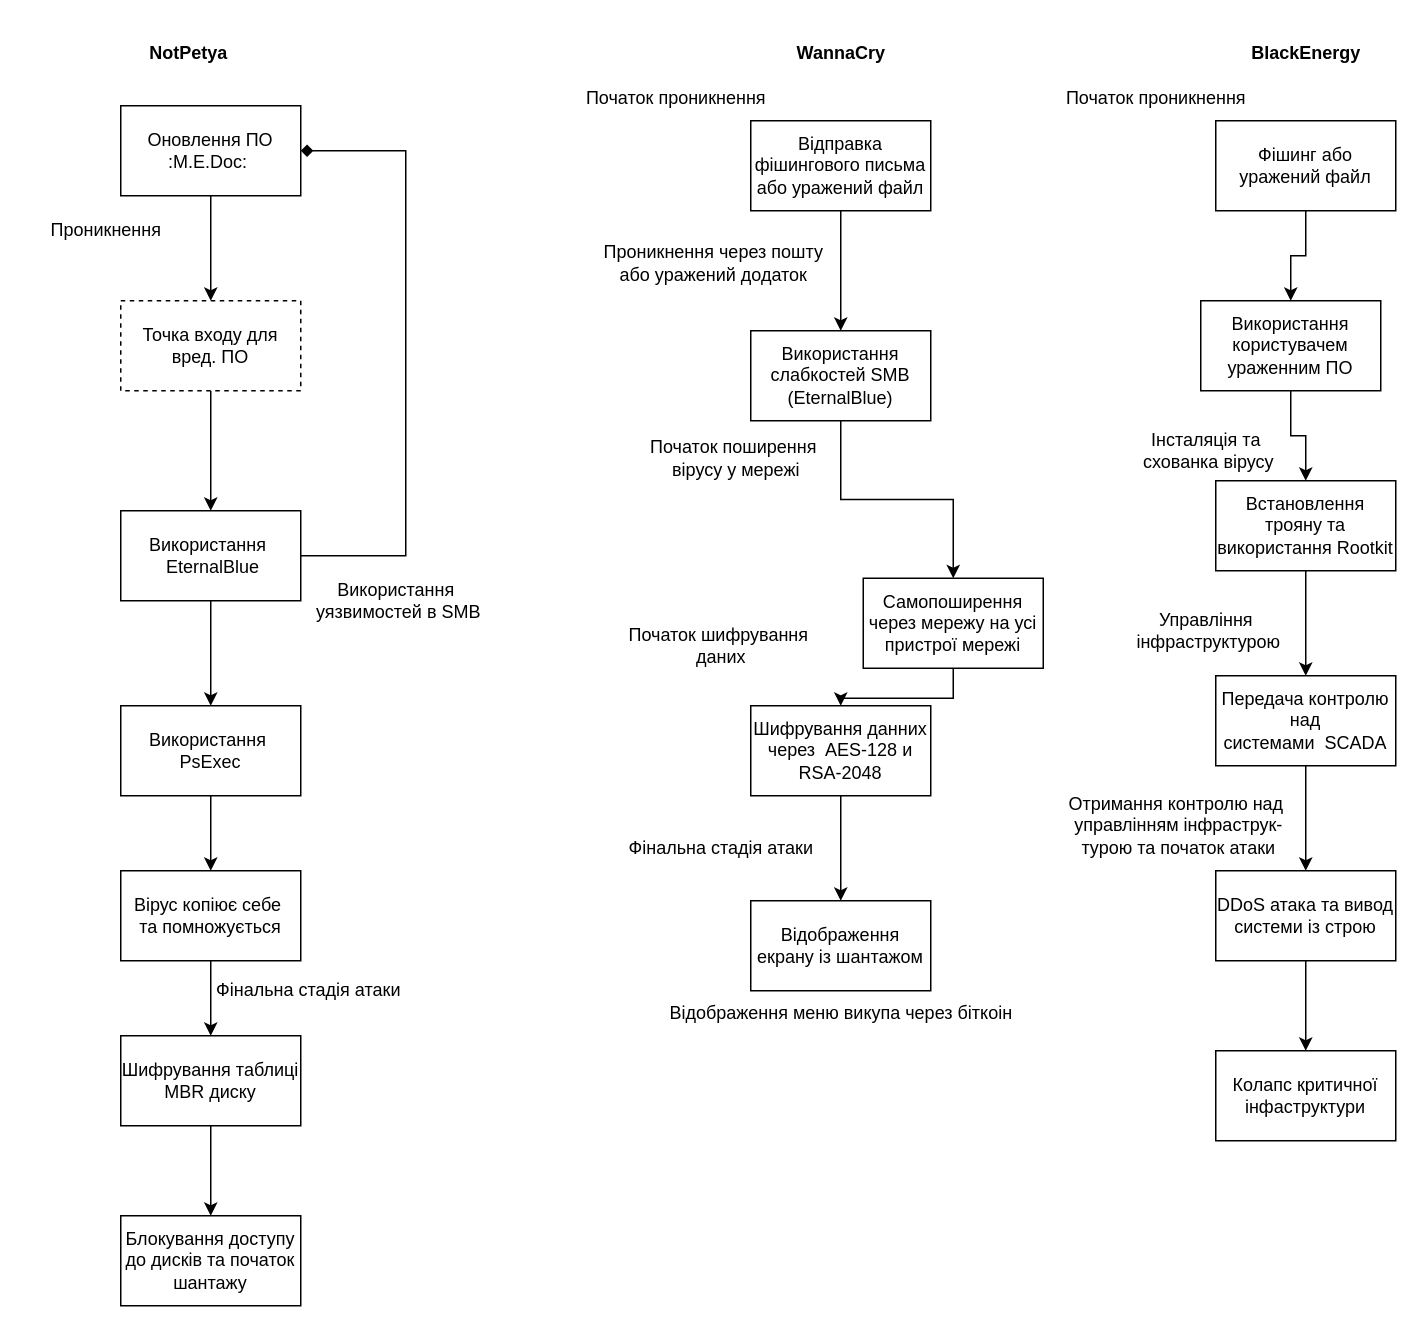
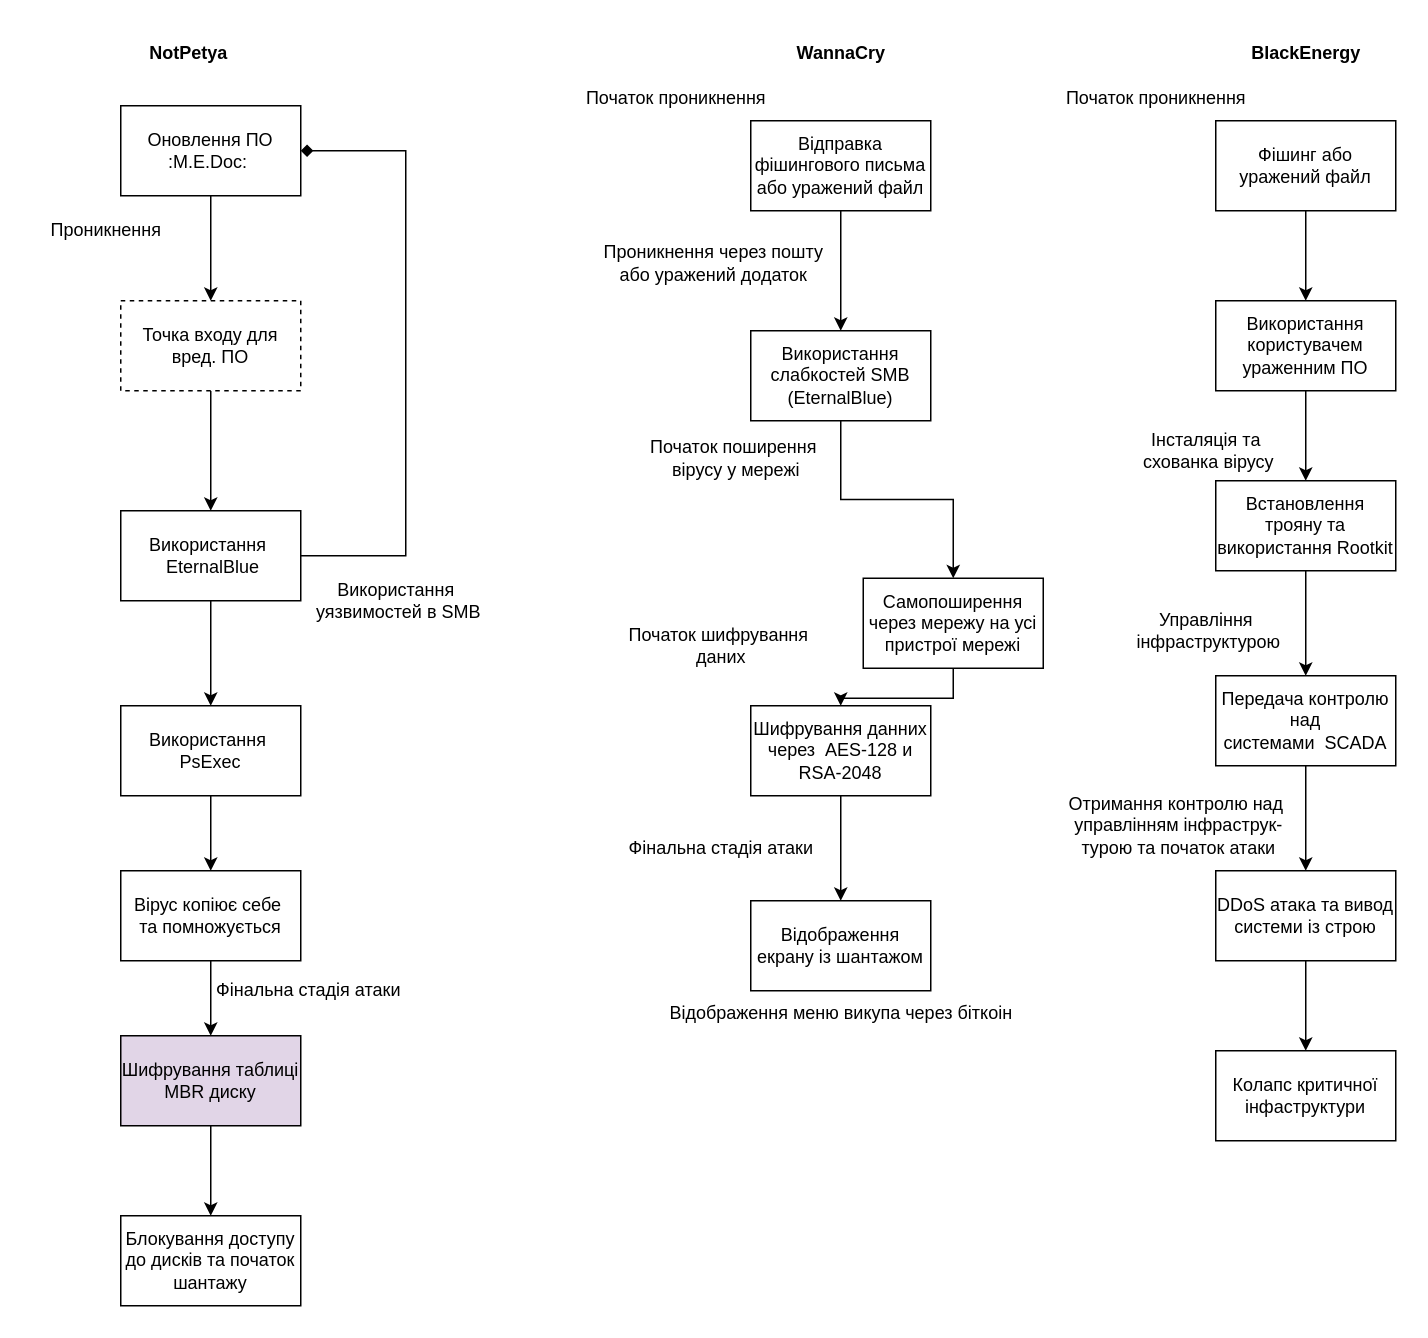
node "Використання користувачем ураженним ПО": moved (1291, 346) -> (1306, 346)
node "Шифрування таблиці MBR диску": fillcolor #ffffff -> #e1d5e7
